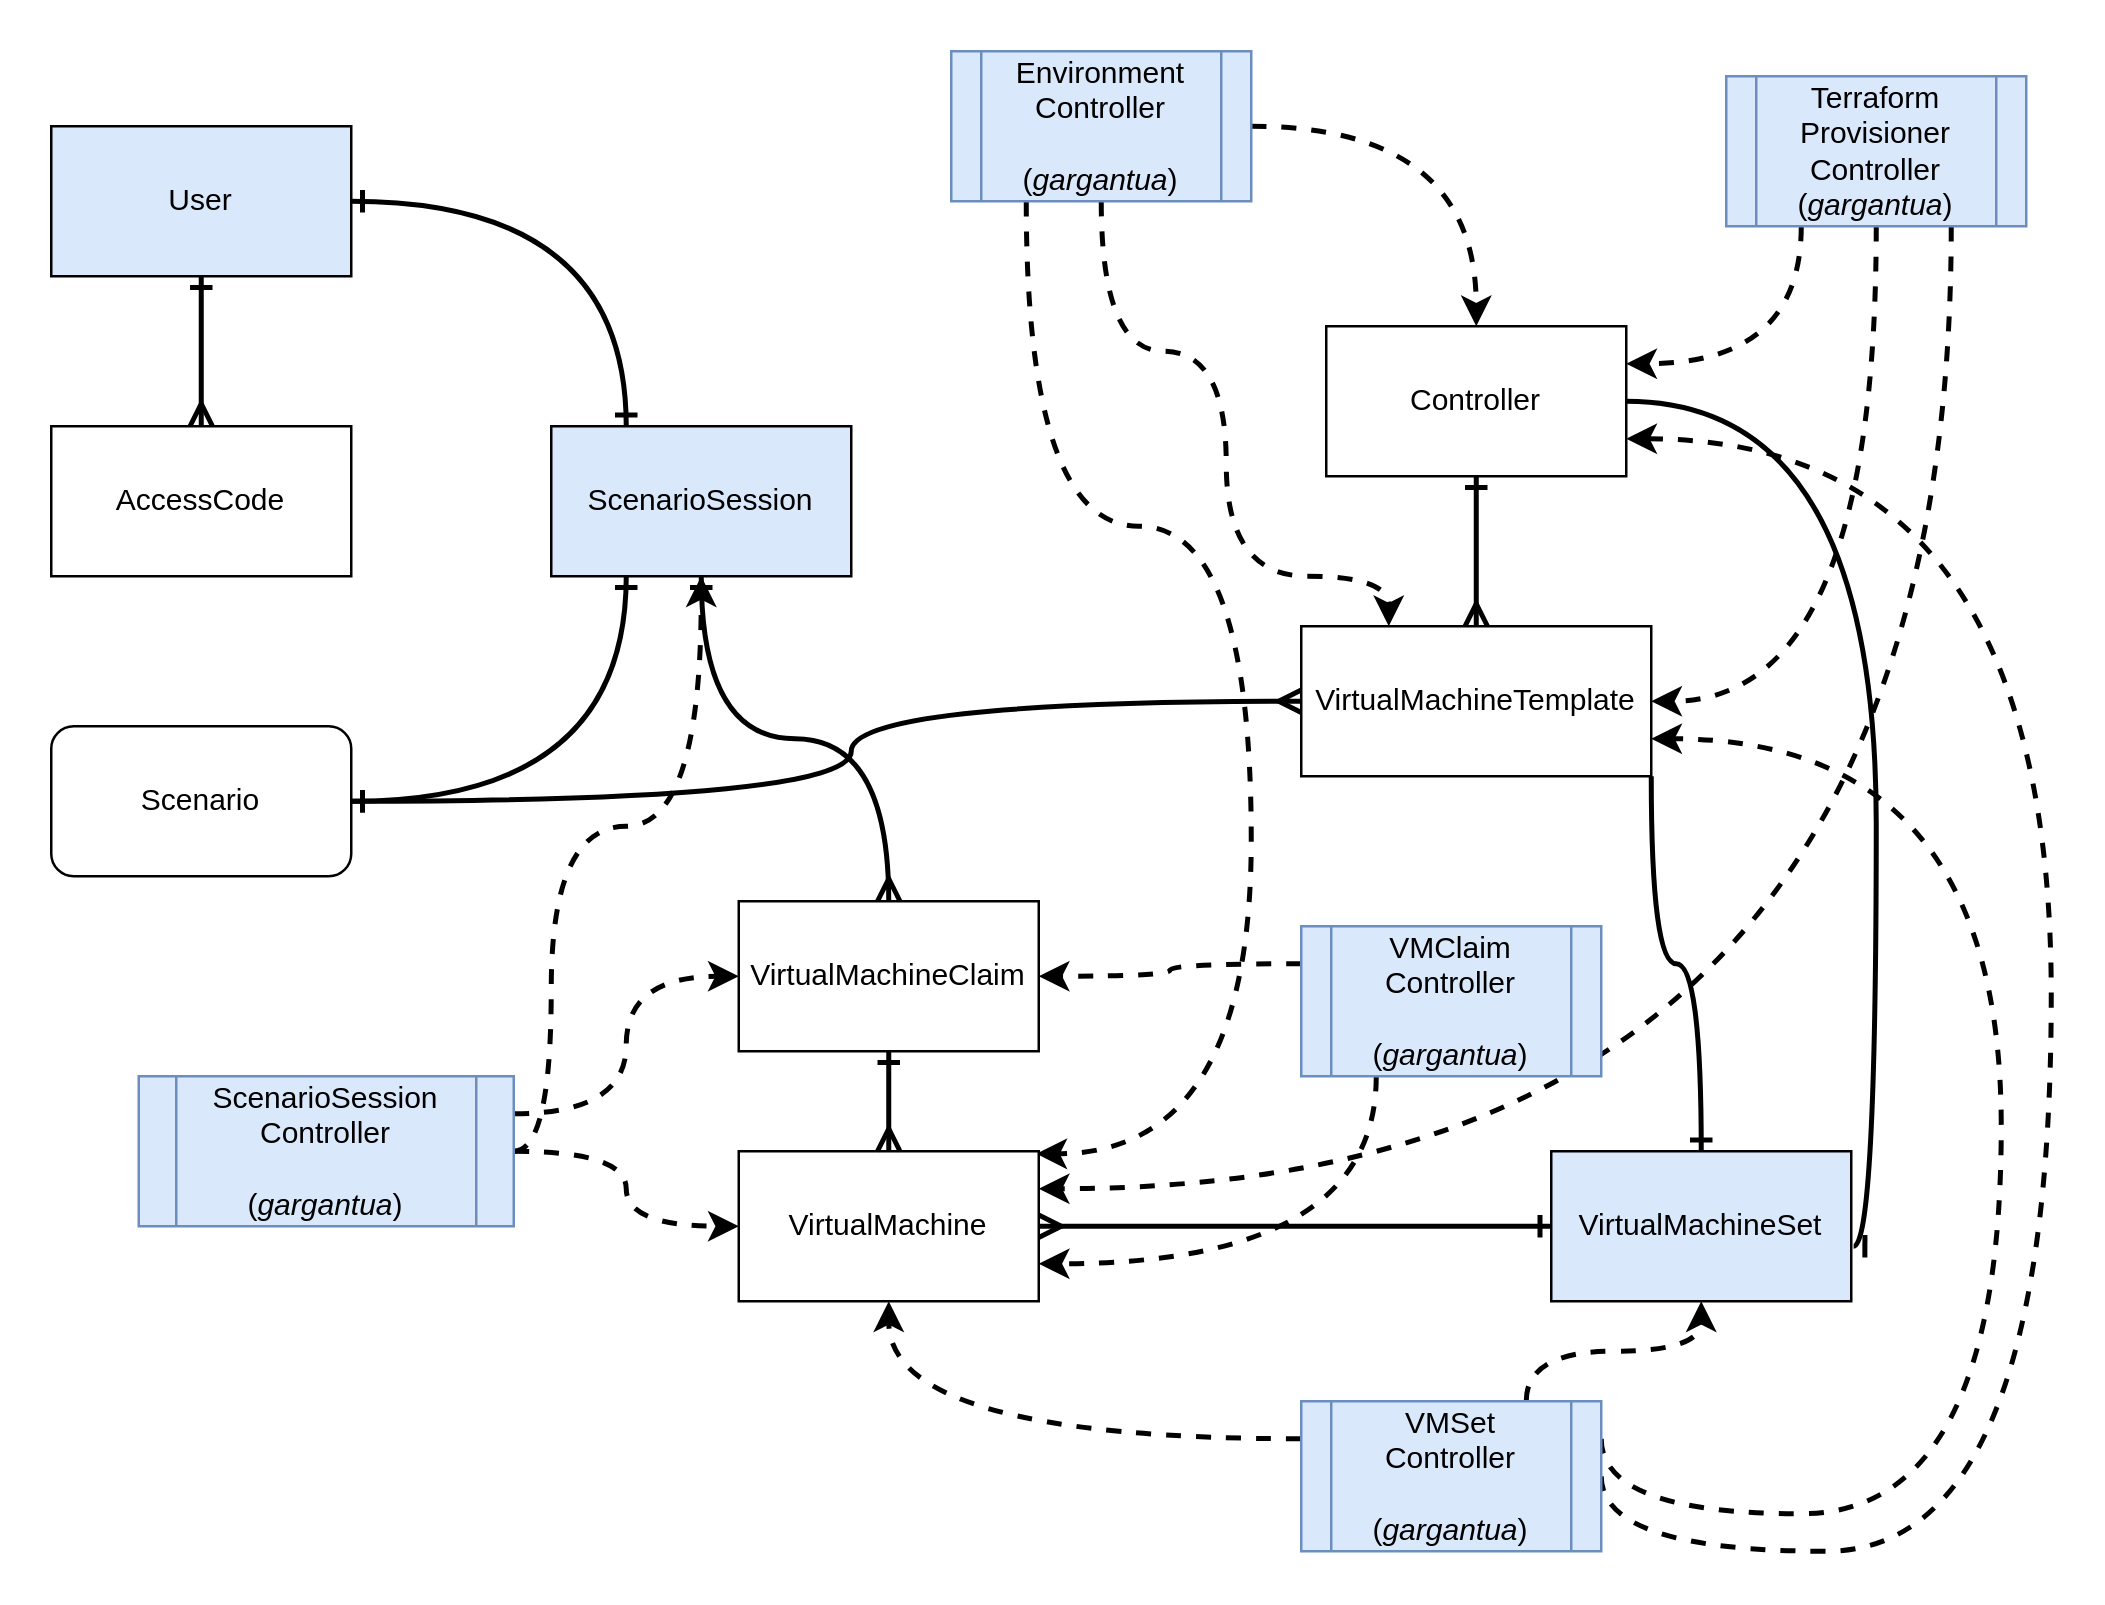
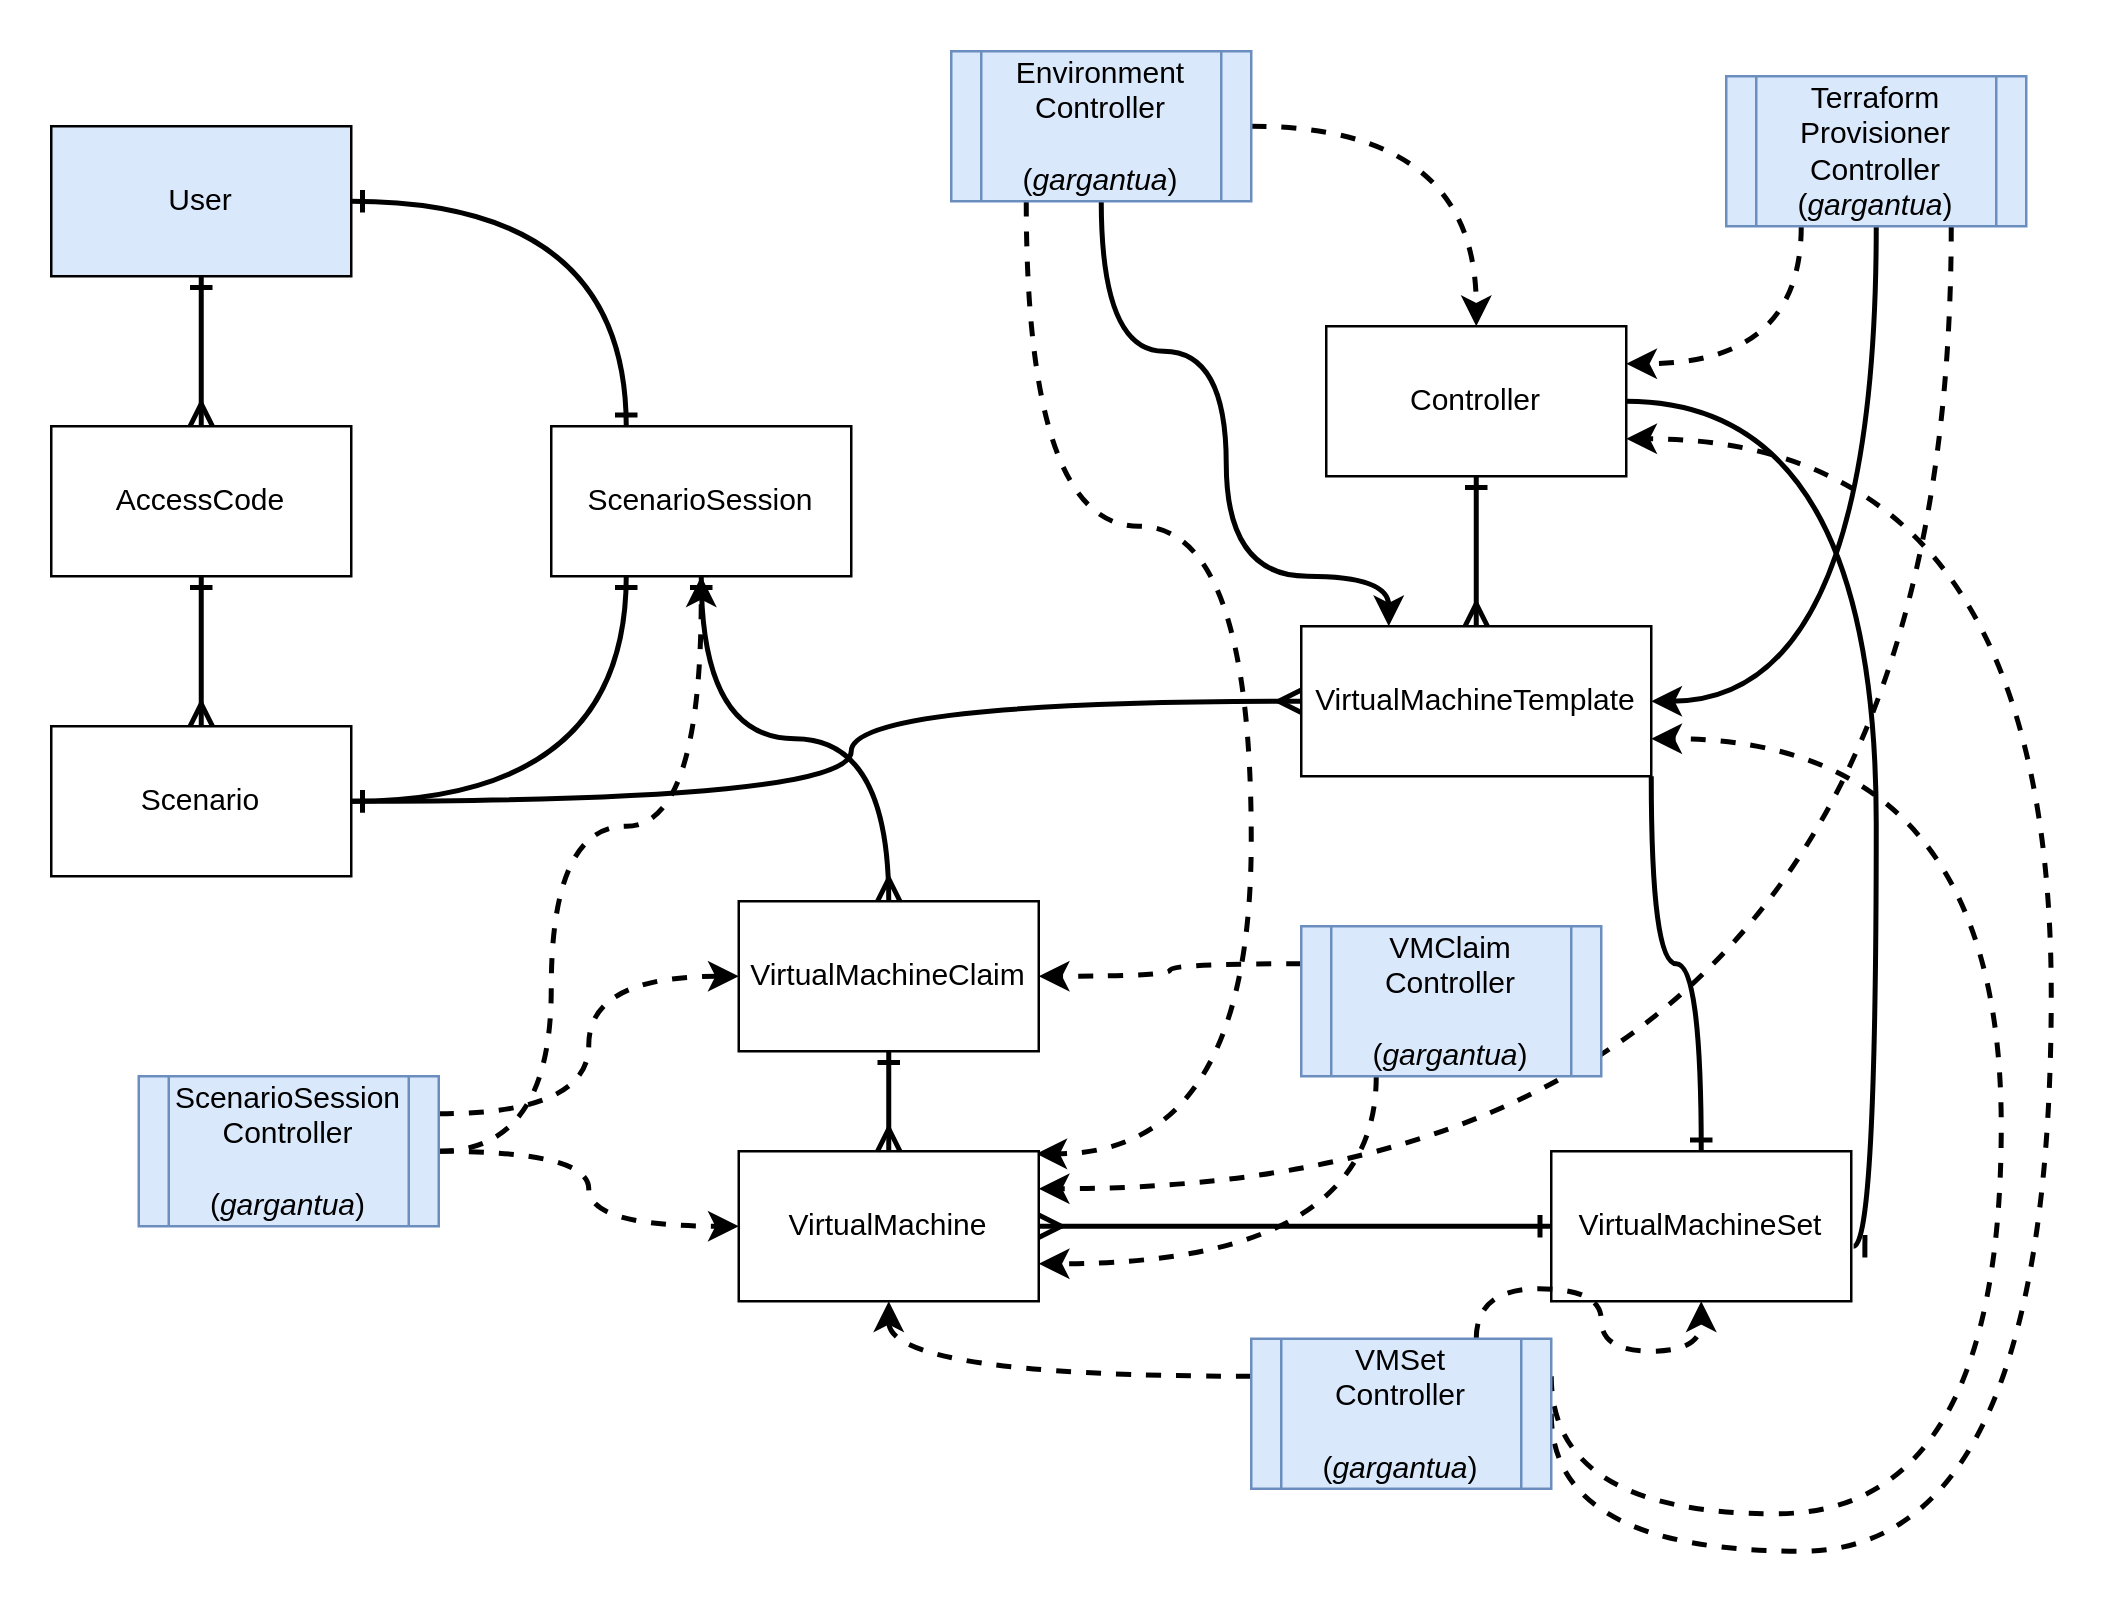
edge "Environment Controller (gargantua)" -> "VirtualMachineTemplate": style dashed -> solid
node "ScenarioSession": fillcolor #dae8fc -> #ffffff
edge "Terraform Provisioner Controller (gargantua)" -> "VirtualMachineTemplate": style dashed -> solid
edge "AccessCode" -- "Scenario": added
node "Scenario": shape rounded rectangle -> rectangle
node "ScenarioSession Controller (gargantua)": size 375x150 -> 300x150
node "VirtualMachineSet": fillcolor #dae8fc -> #ffffff
node "VMSet Controller (gargantua)": moved (1451, 1476) -> (1401, 1414)
